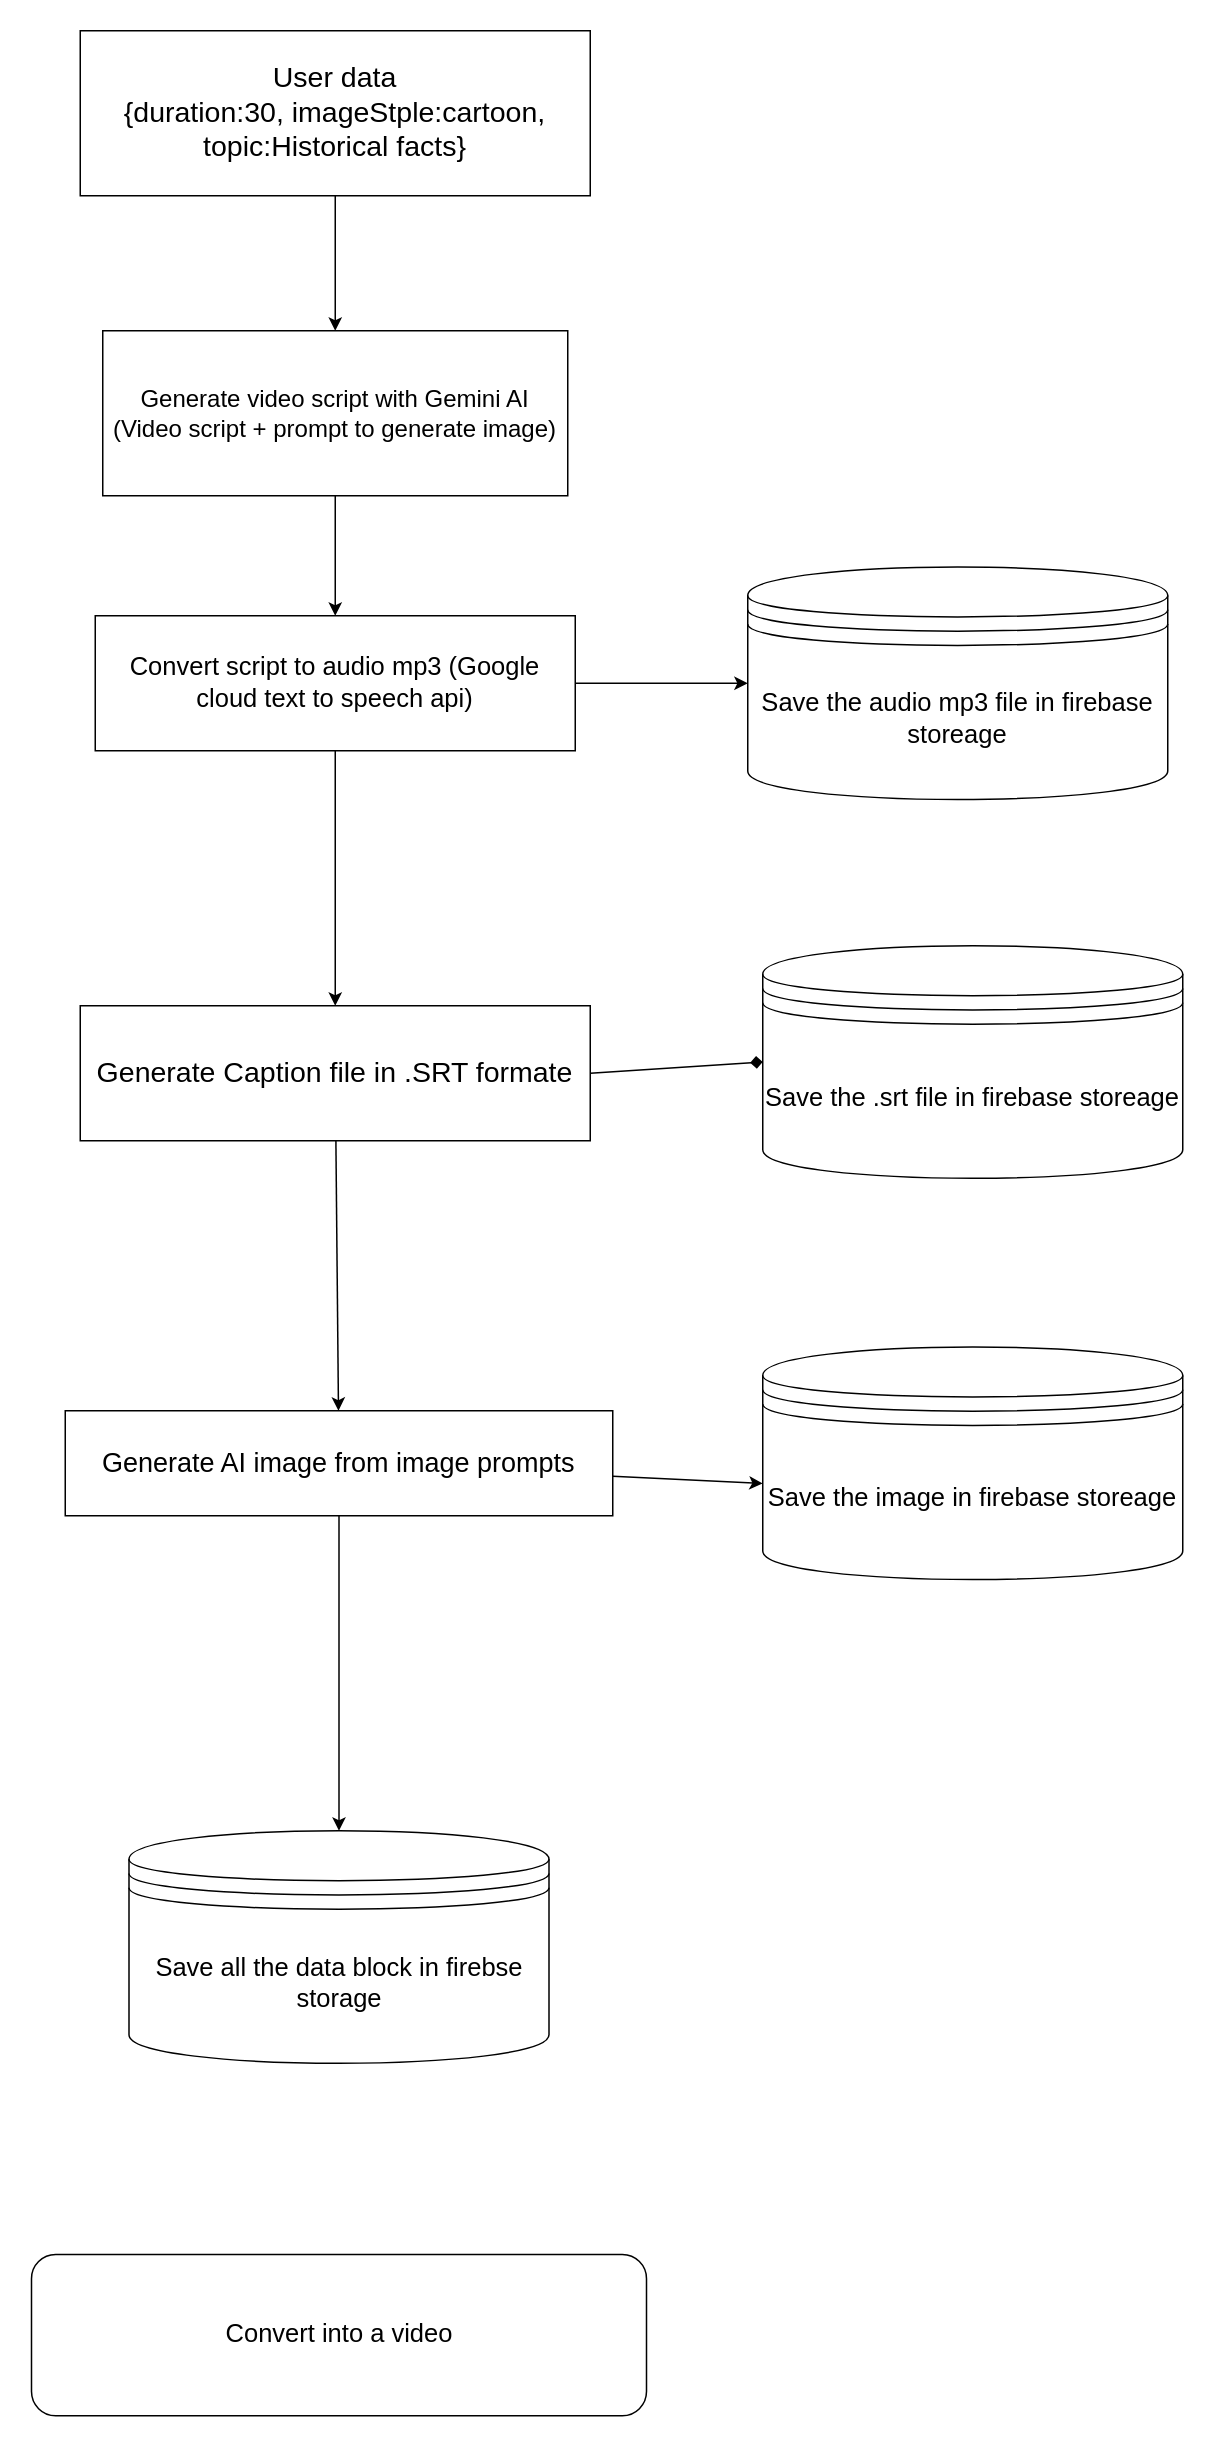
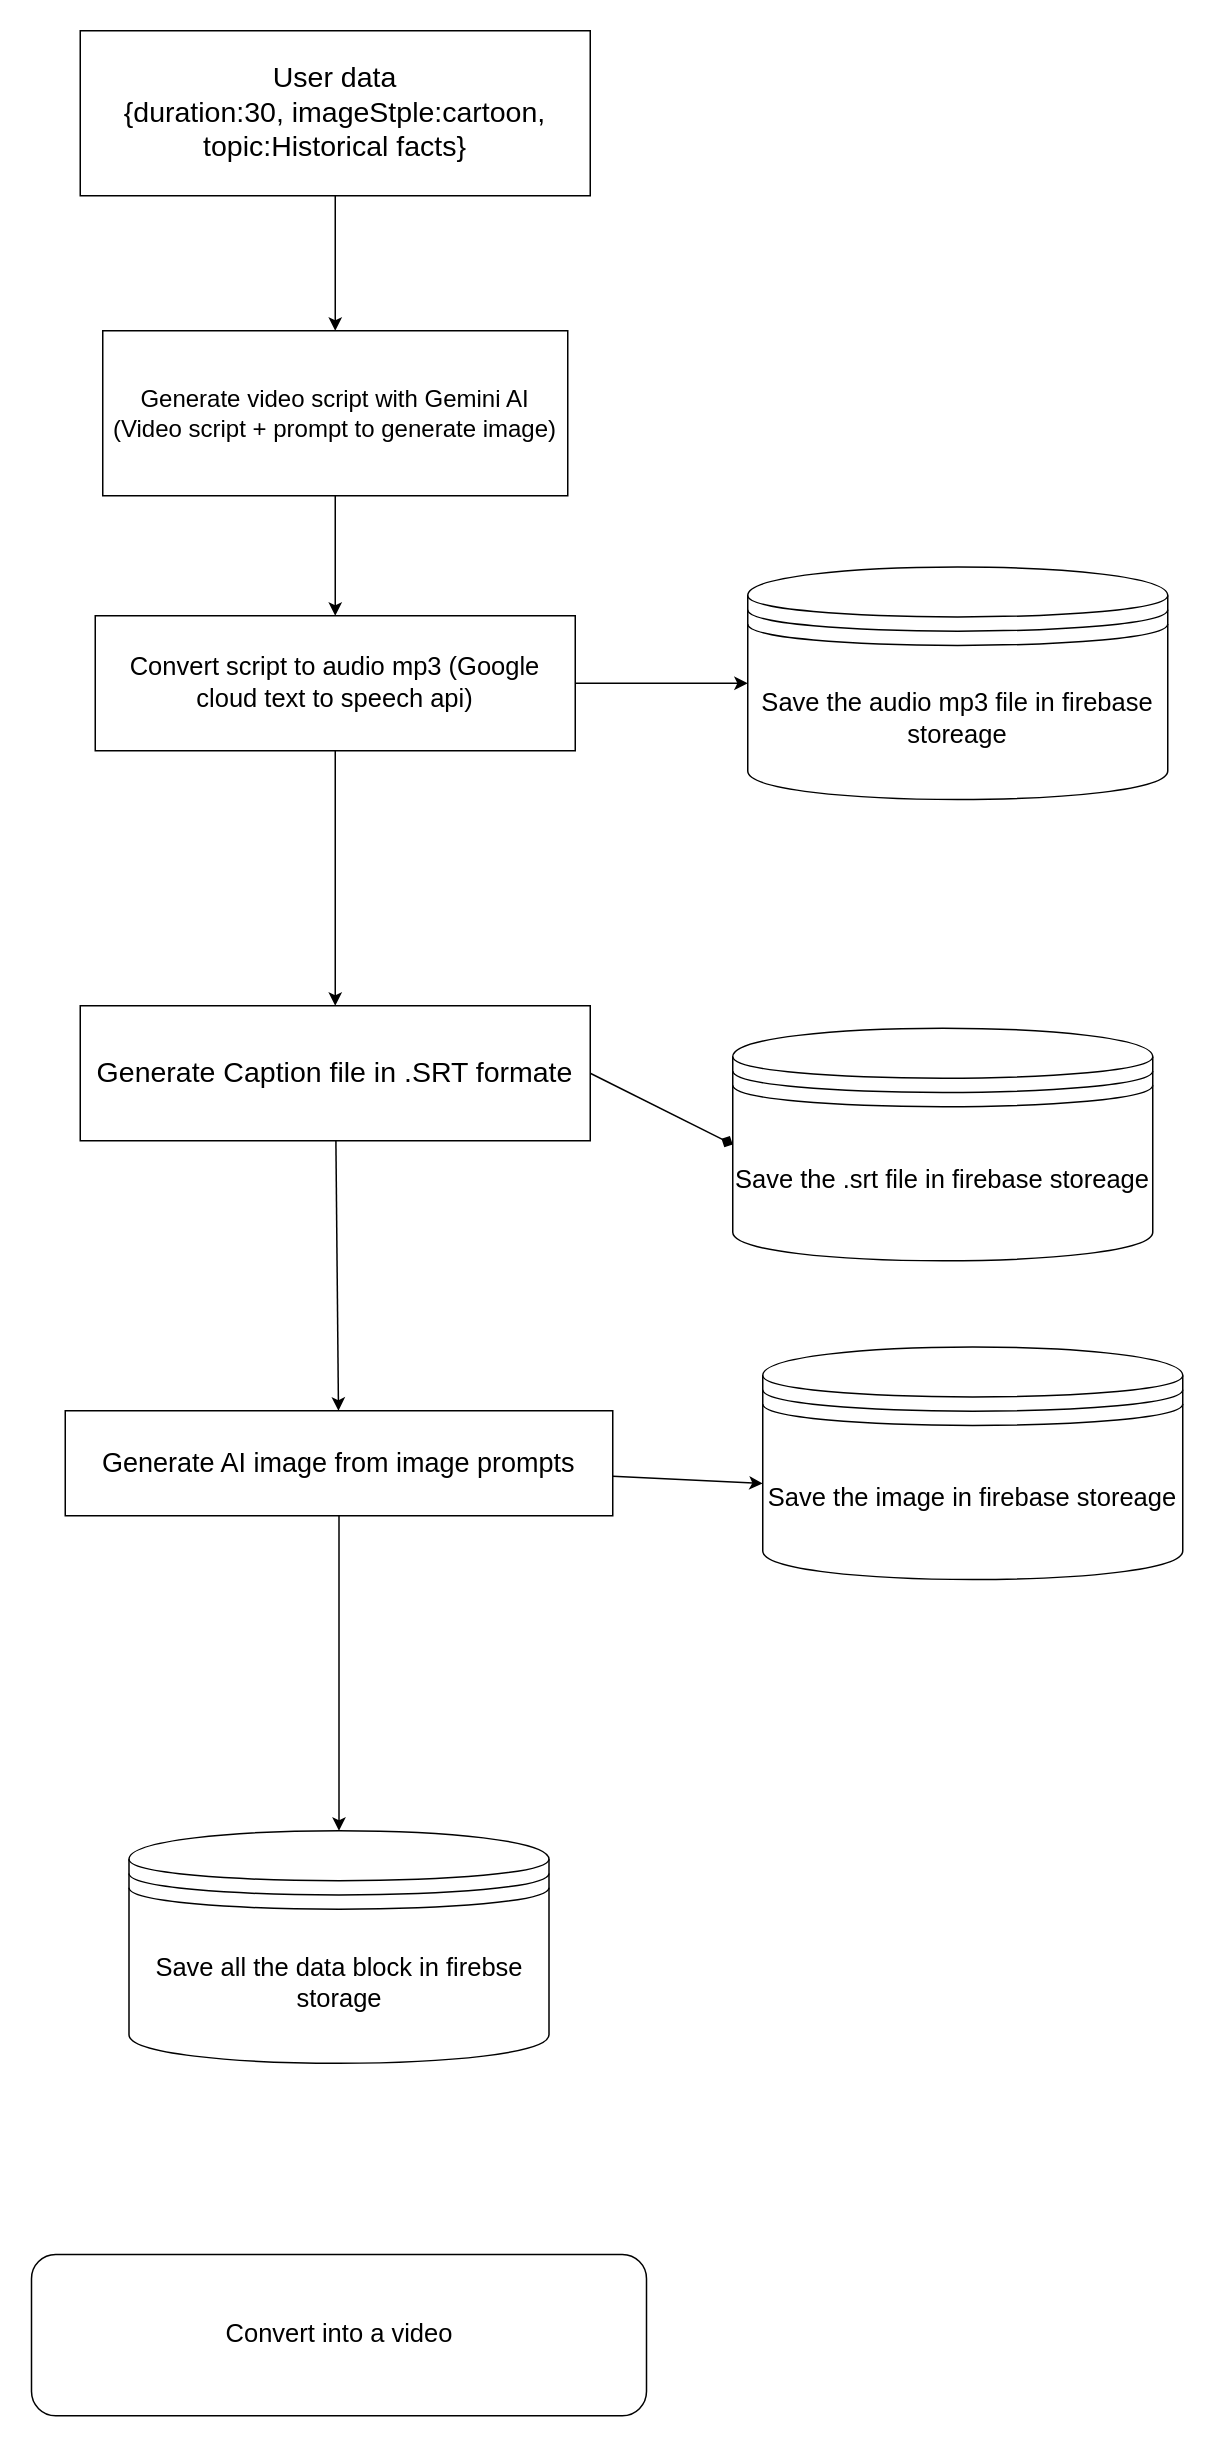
node "Save the .srt file in firebase storeage": moved (973, 1062) -> (943, 1145)
